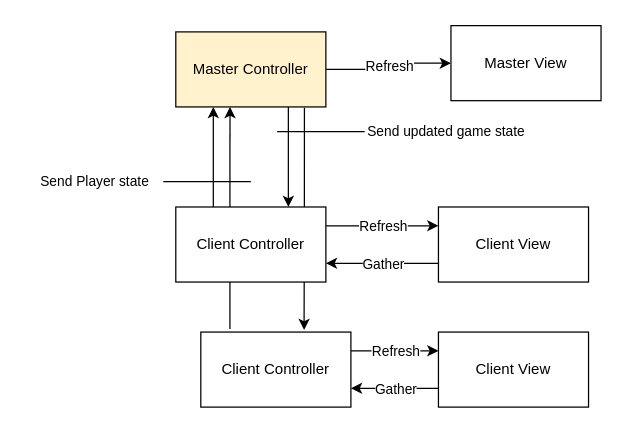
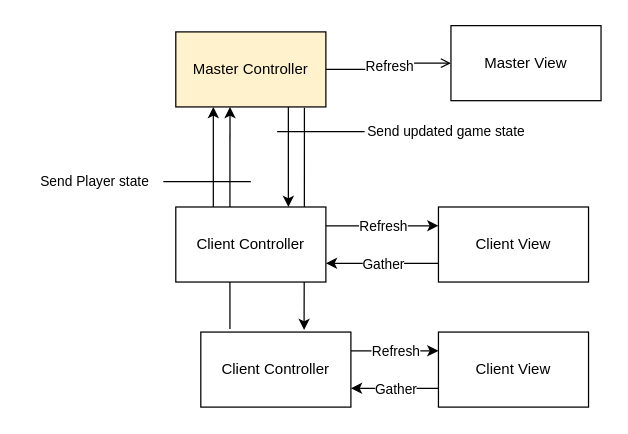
edge "Master Controller" -> "Master View": arrowhead classic -> open
